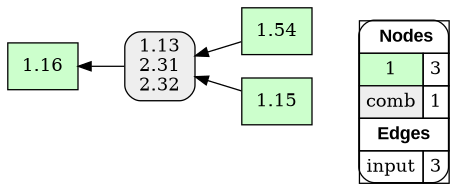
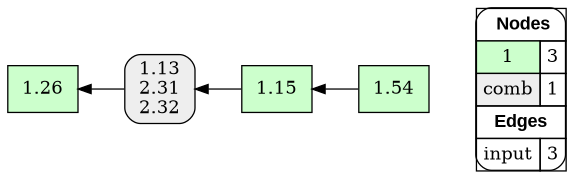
edge "1.54" -> "1.13 2.31 2.32": now "1.54" -> "1.15"
node "1.16": label "1.16" -> "1.26"
